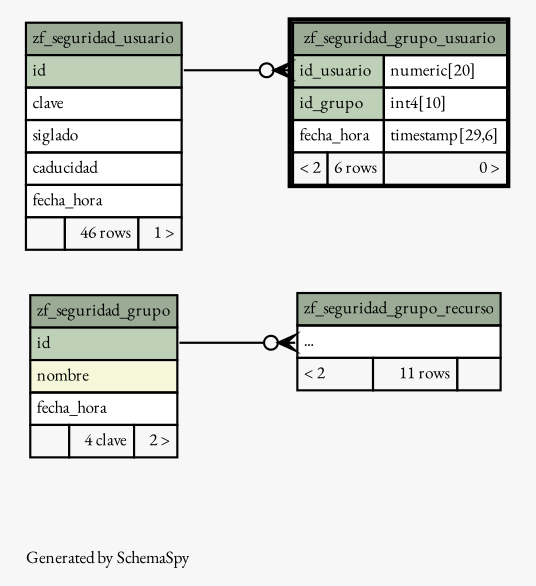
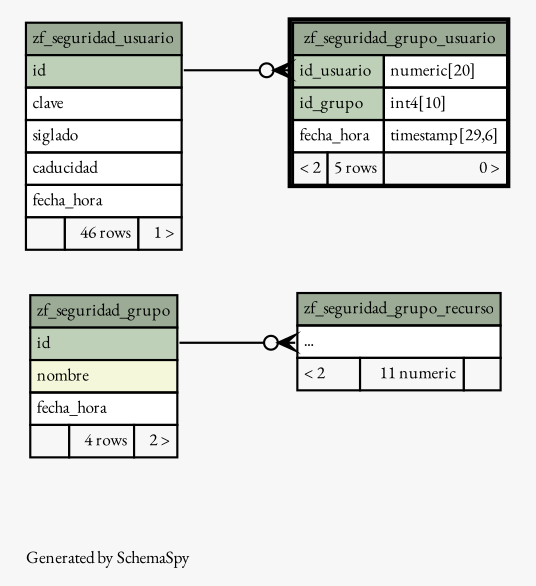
node "zf_seguridad_grupo_usuario": text "6 rows" -> "5 rows"
node "zf_seguridad_grupo_recurso": text "11 rows" -> "11 numeric"
node "zf_seguridad_grupo": text "4 clave" -> "4 rows"
